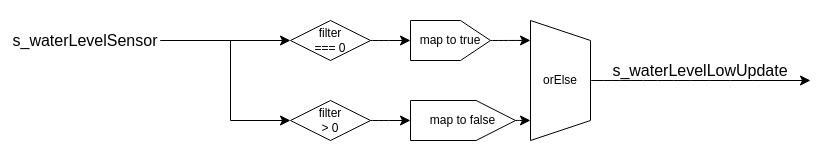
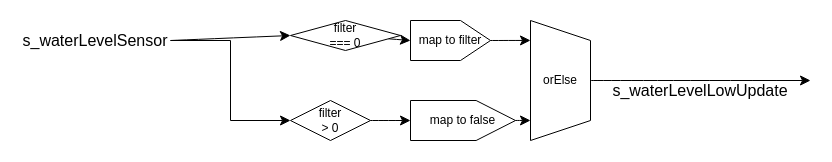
node "s_waterLevelSensor": moved (86, 41) -> (96, 41)
node "filter === 0": size 80x40 -> 110x30
node "map to true": label "map to true" -> "map to filter"
node "s_waterLevelLowUpdate": moved (701, 71) -> (701, 91)
